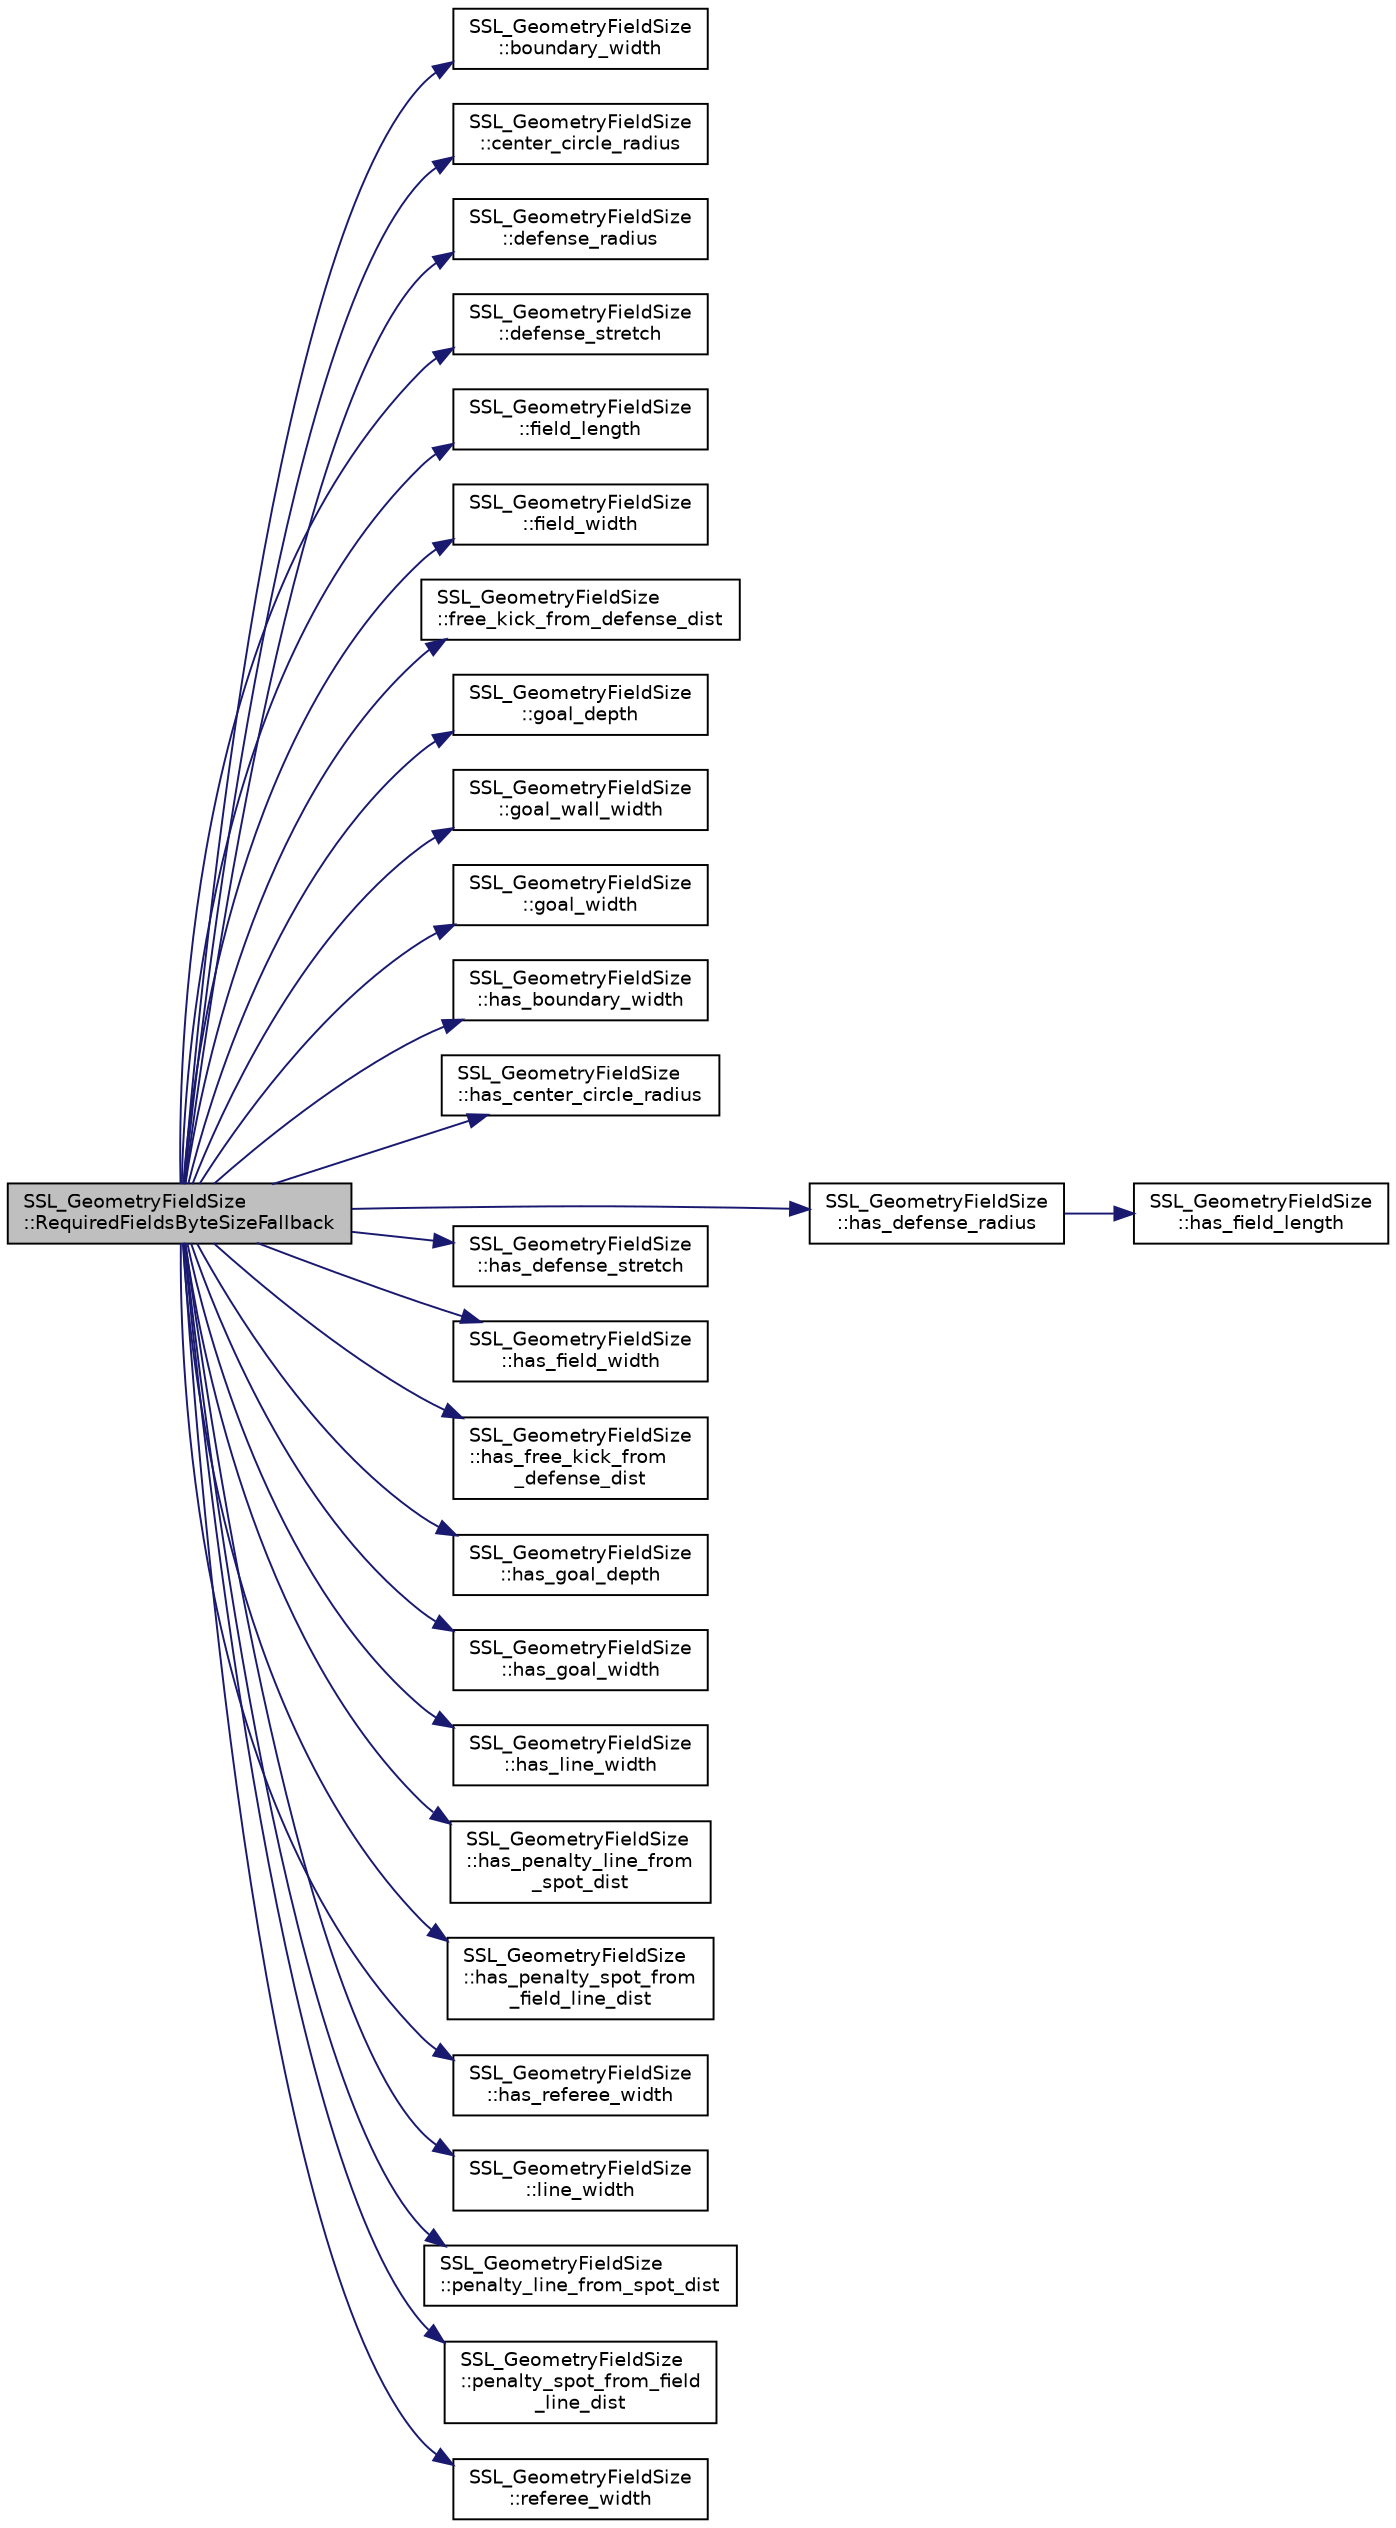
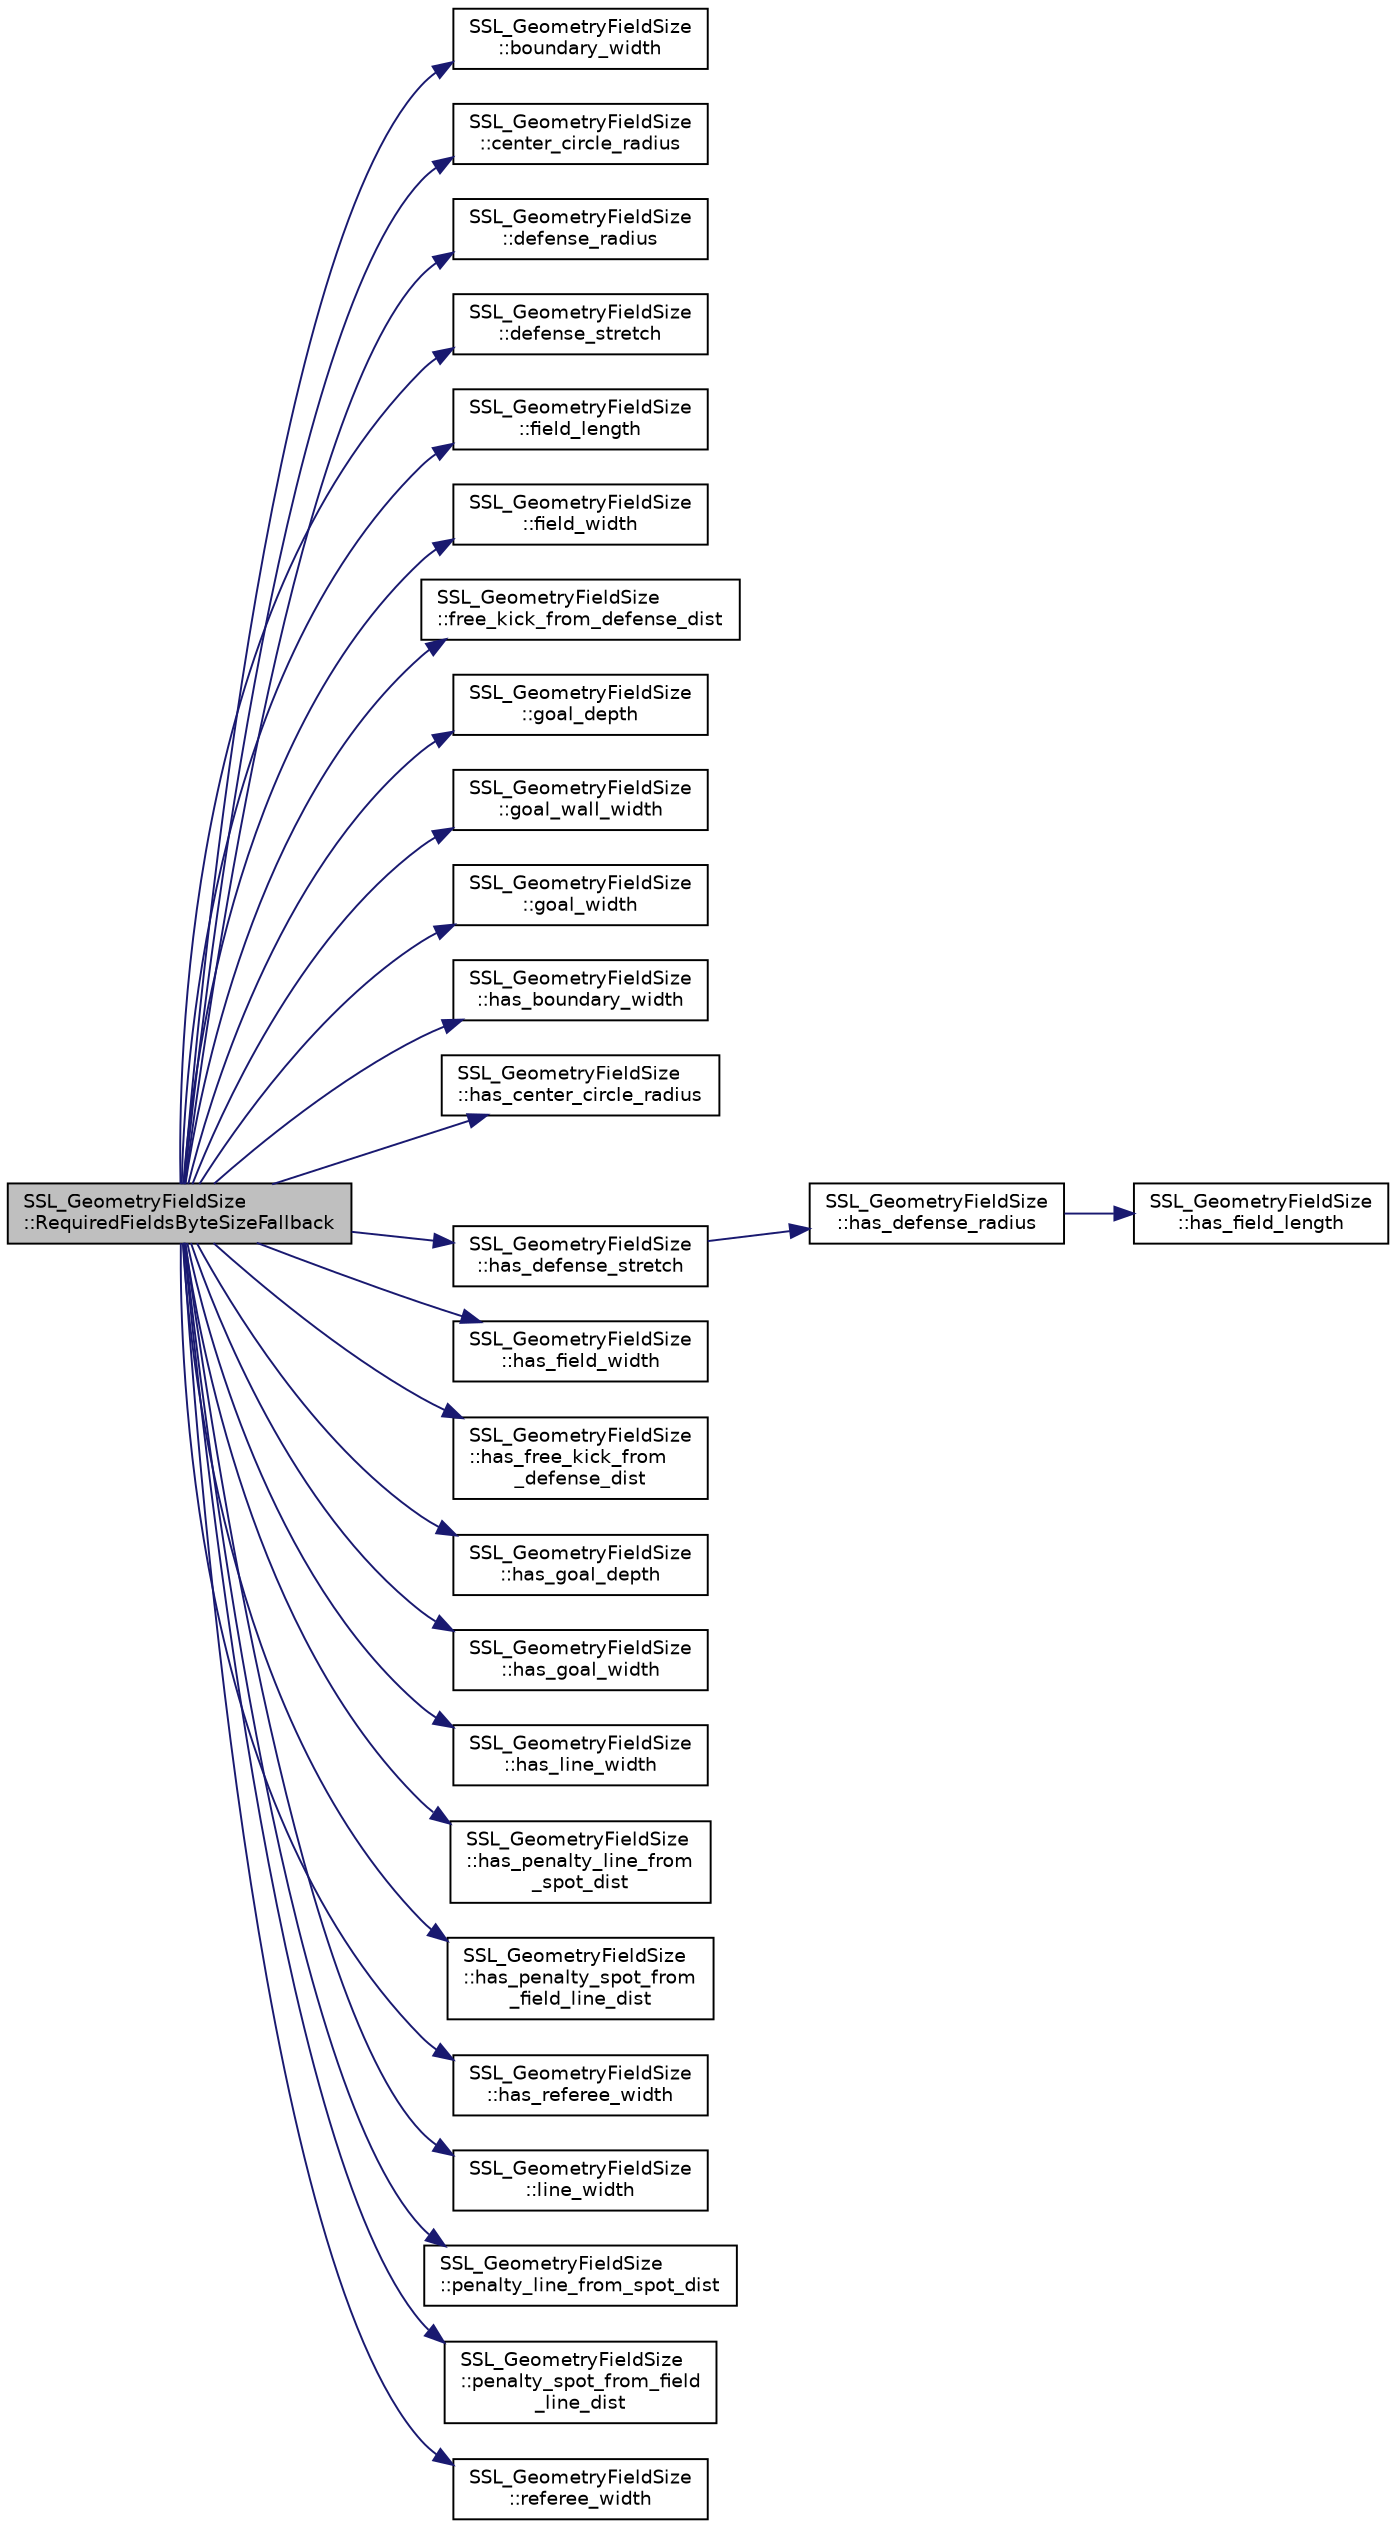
edge "SSL_GeometryFieldSize ::RequiredFieldsByteSizeFallback" -> "SSL_GeometryFieldSize ::has_defense_radius": now "SSL_GeometryFieldSize ::has_defense_stretch" -> "SSL_GeometryFieldSize ::has_defense_radius"
